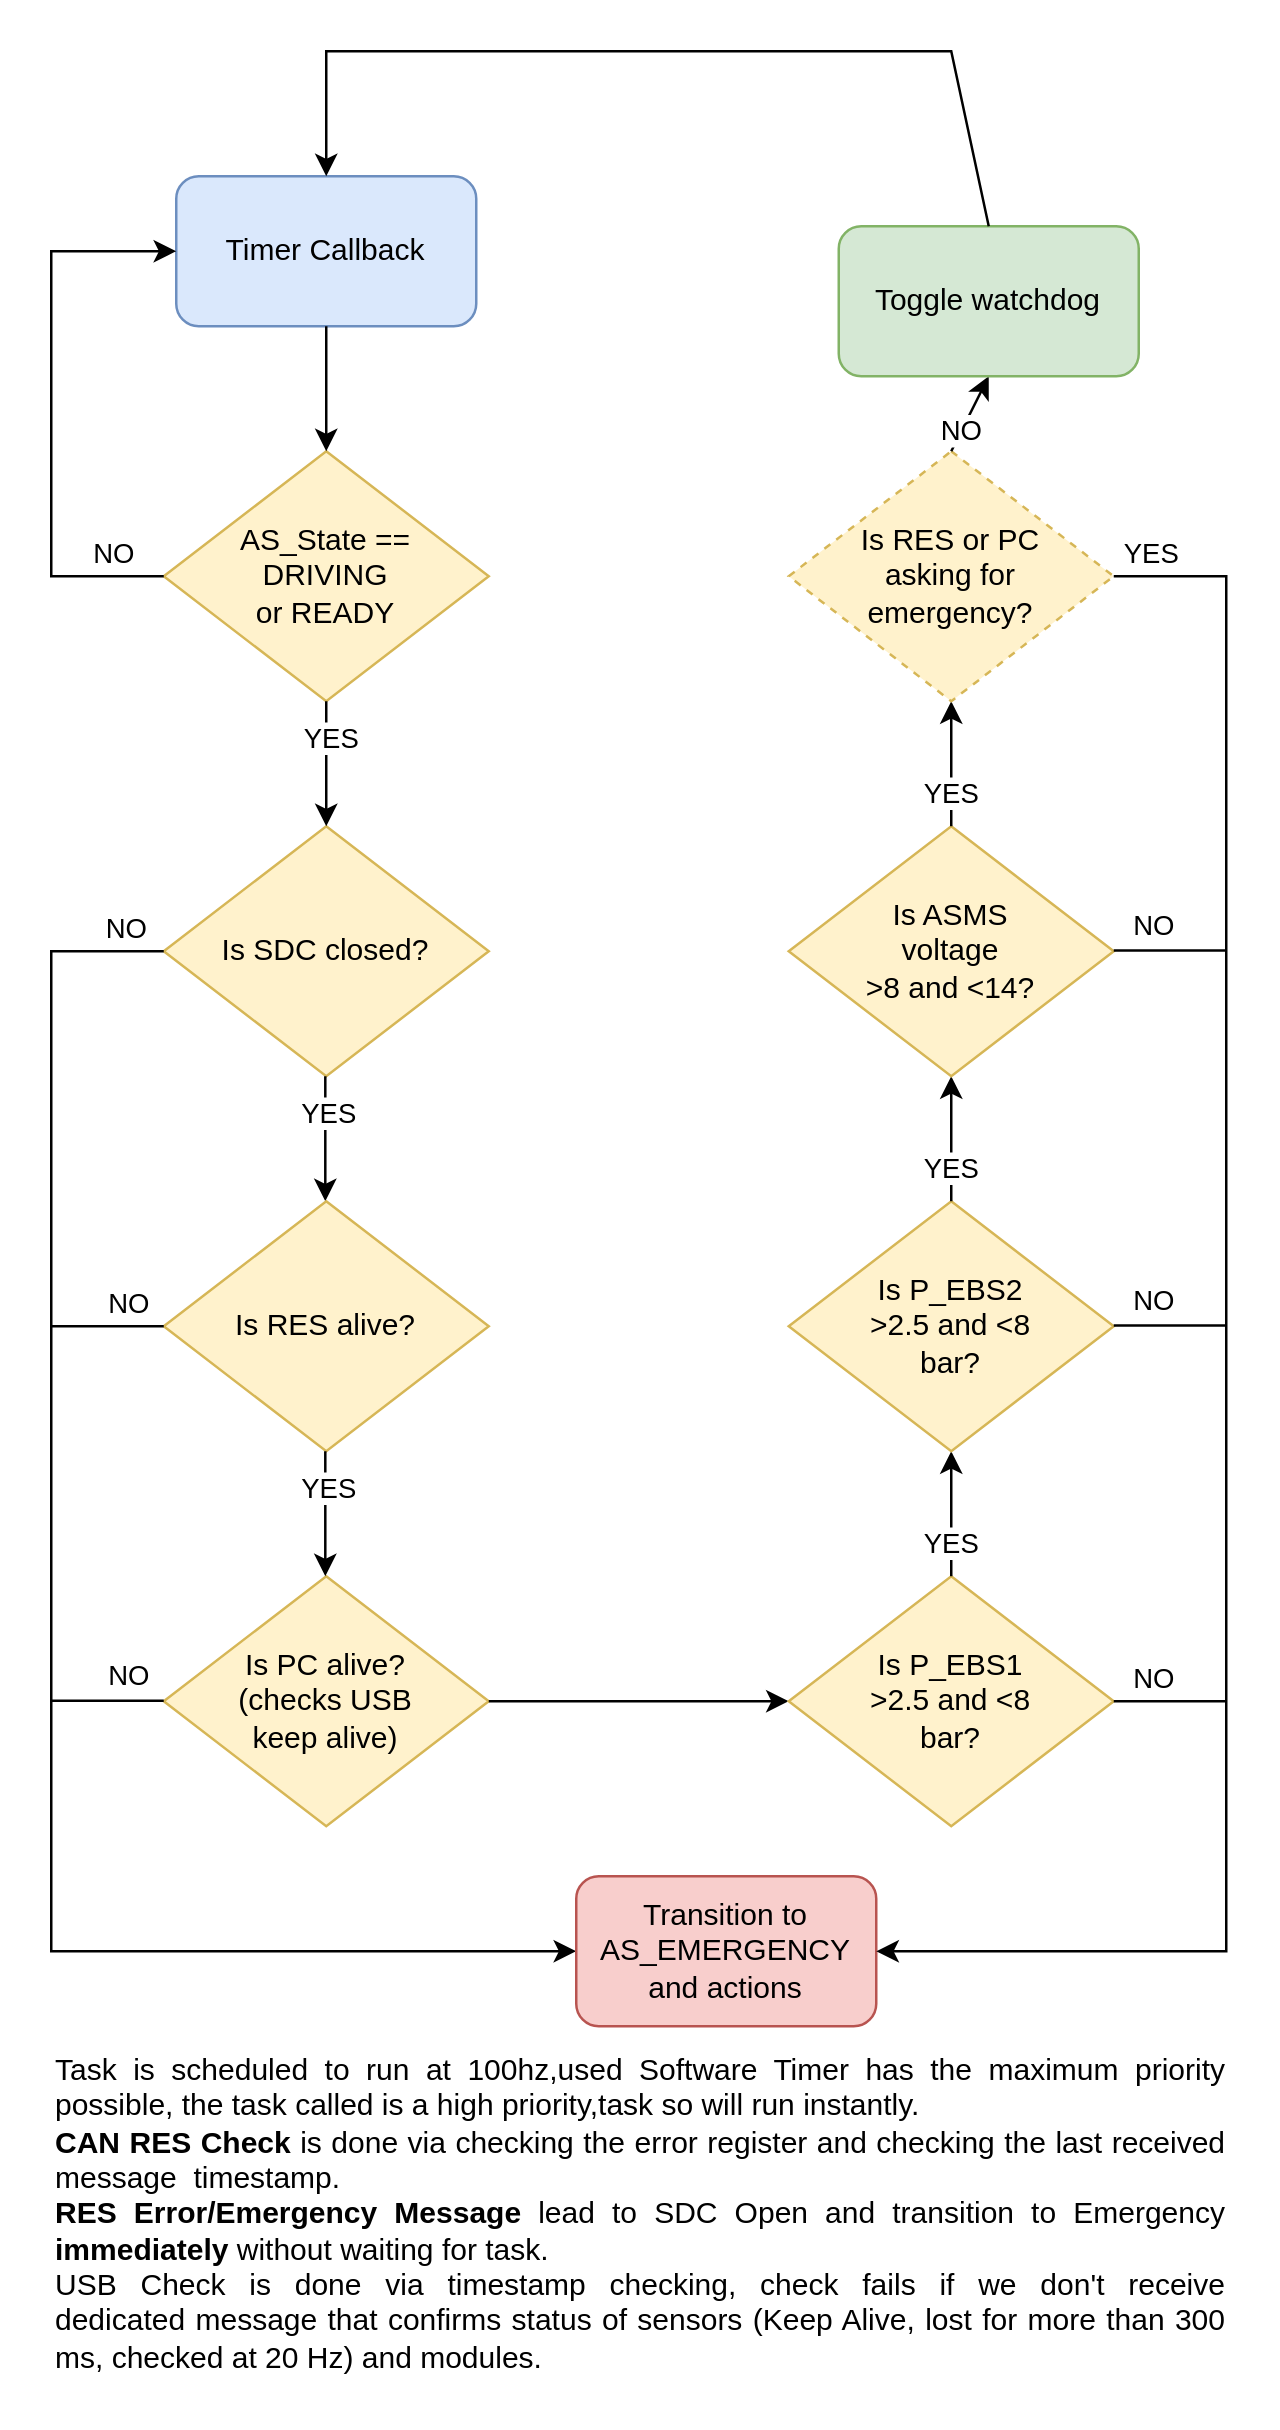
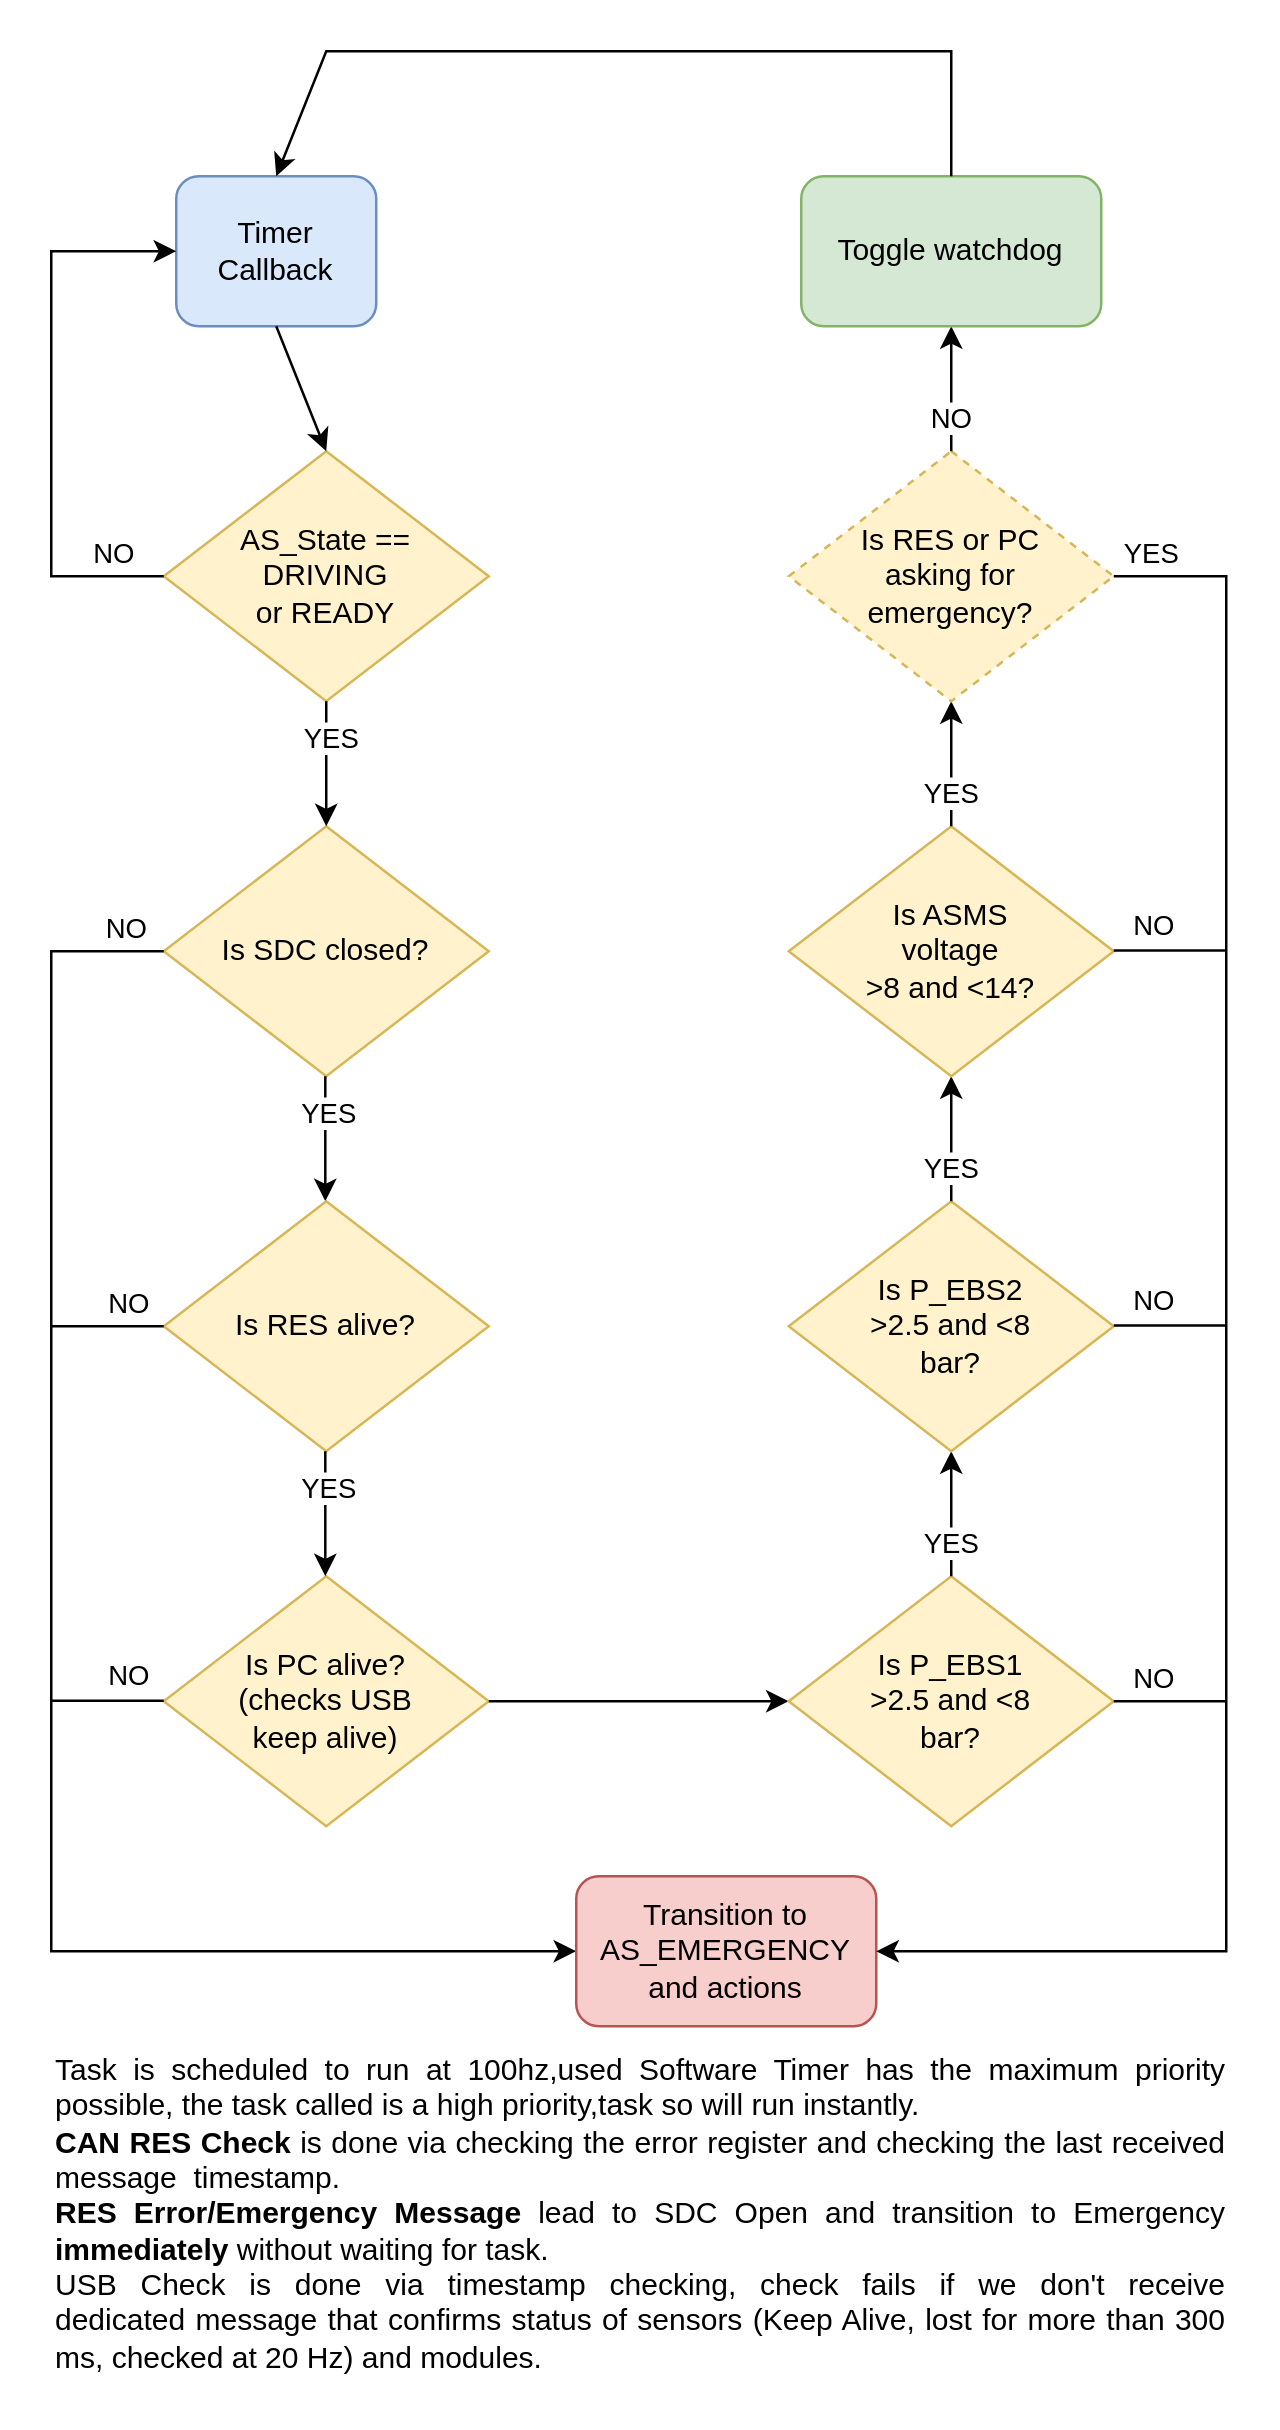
node "Timer Callback": size 300x150 -> 200x150
node "Toggle watchdog": moved (989, 301) -> (951, 251)
